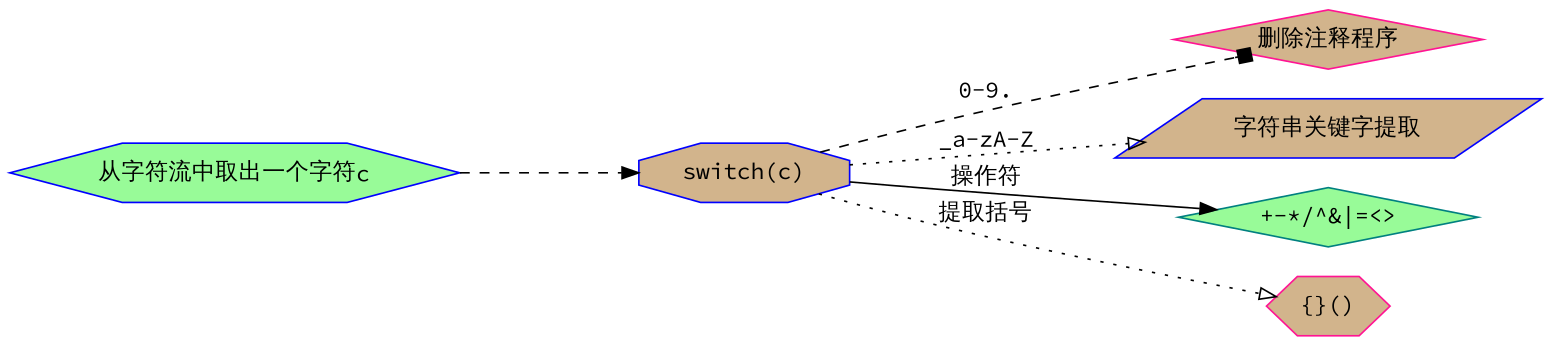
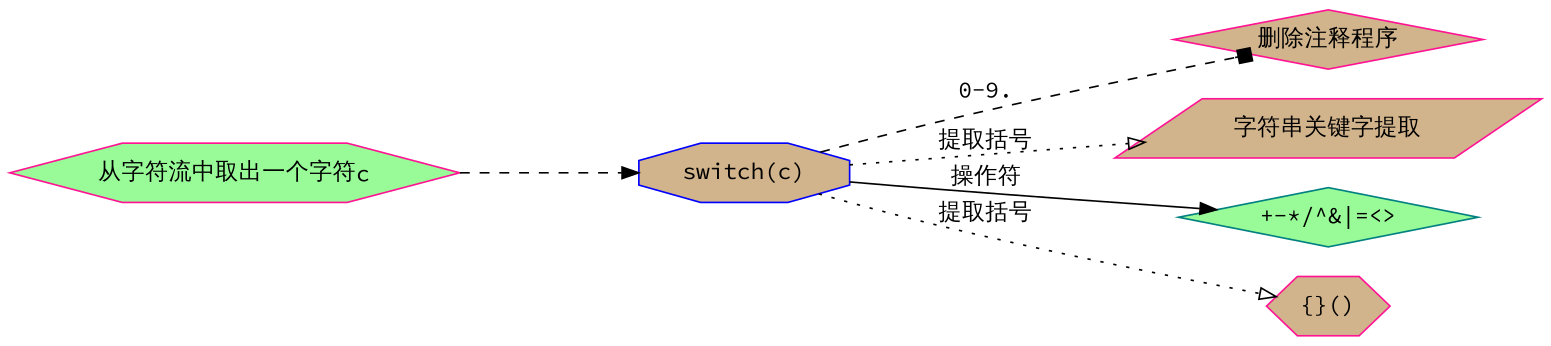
node "字符串关键字提取": color blue -> deeppink
edge "switch(c)" -> "字符串关键字提取": label "_a-zA-Z" -> "提取括号"
node "从字符流中取出一个字符c": color blue -> deeppink
